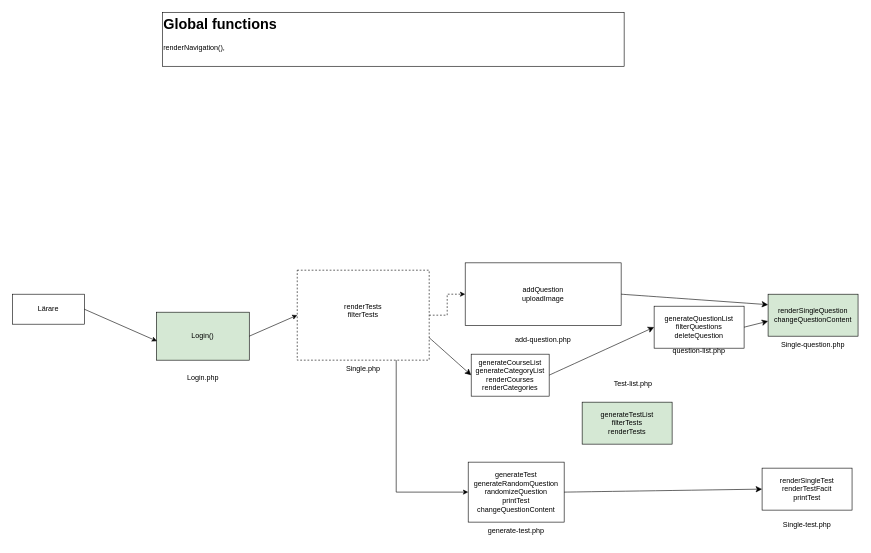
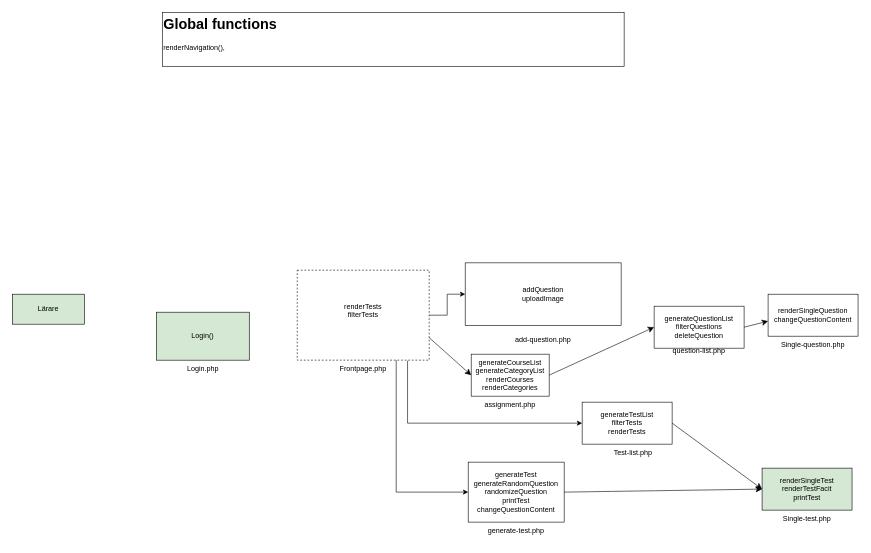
edge "addQuestion uploadImage" -> "renderSingleQuestion changeQuestionContent": removed
edge "renderTests filterTests" -> "addQuestion uploadImage": style dashed -> solid
node "Lärare": fillcolor #ffffff -> #d5e8d4
node "renderSingleQuestion changeQuestionContent": fillcolor #d5e8d4 -> #ffffff
edge "Lärare" -> "Login()": removed
edge "Login()" -> "renderTests filterTests": removed
node "Single.php": label "Single.php" -> "Frontpage.php"
node "Login.php": moved (203, 378) -> (203, 369)
node "Test-list.php": moved (633, 384) -> (633, 453)
edge "renderTests filterTests" -> "generateTestList filterTests renderTests": added
node "assignment.php": added
node "generateTestList filterTests renderTests": fillcolor #d5e8d4 -> #ffffff
edge "generateTestList filterTests renderTests" -> "renderSingleTest renderTestFacit printTest": added
node "renderSingleTest renderTestFacit printTest": fillcolor #ffffff -> #d5e8d4
node "Single-test.php": moved (807, 525) -> (807, 519)
